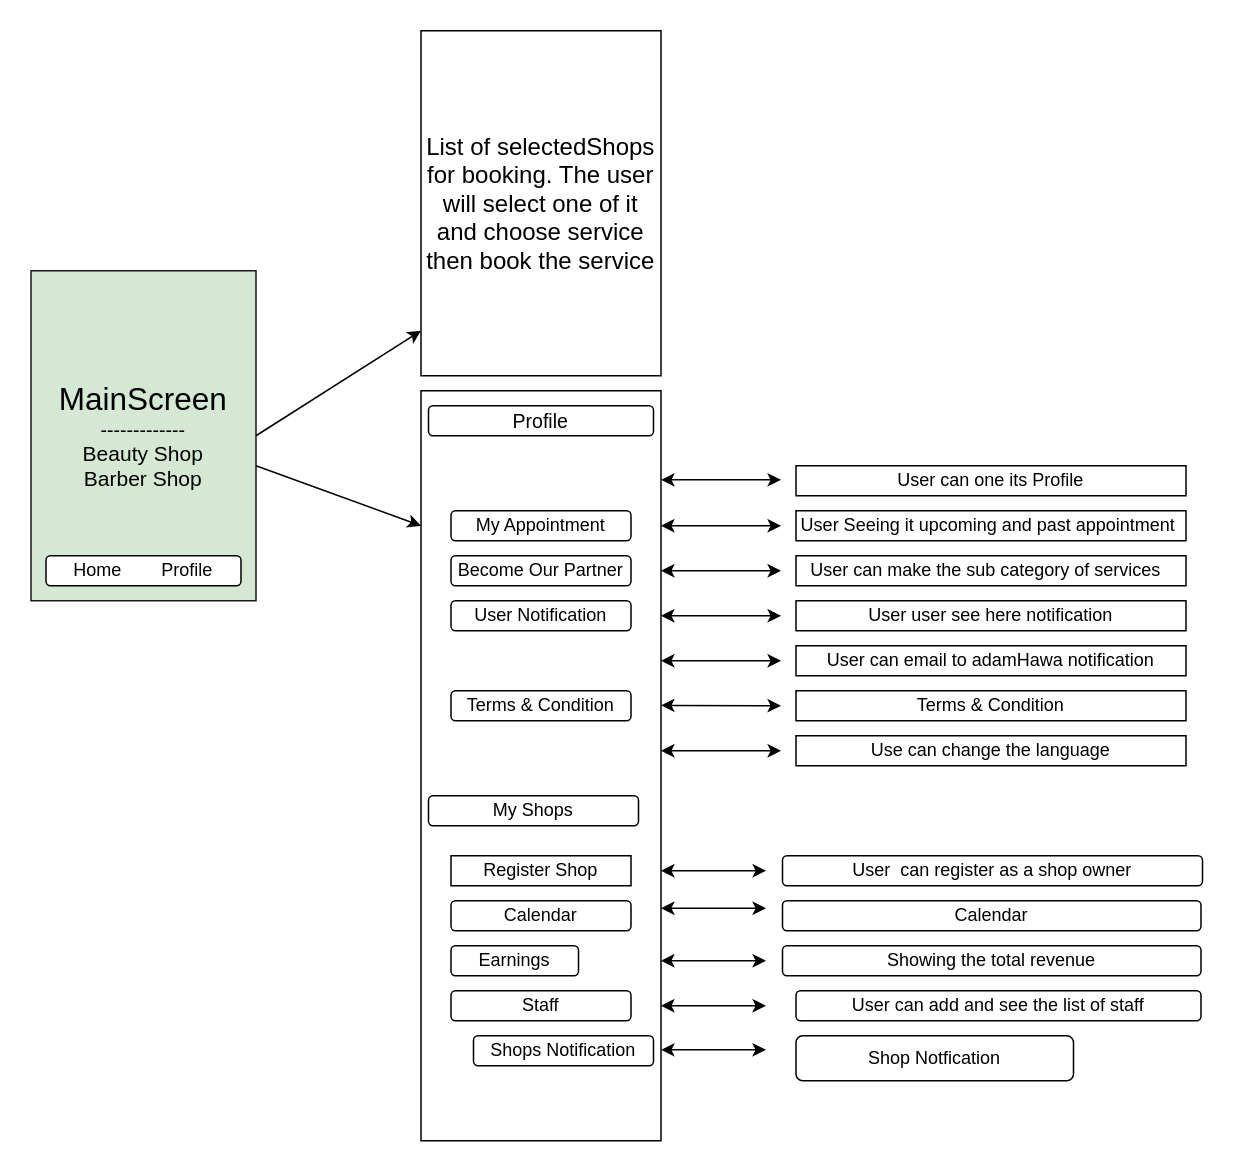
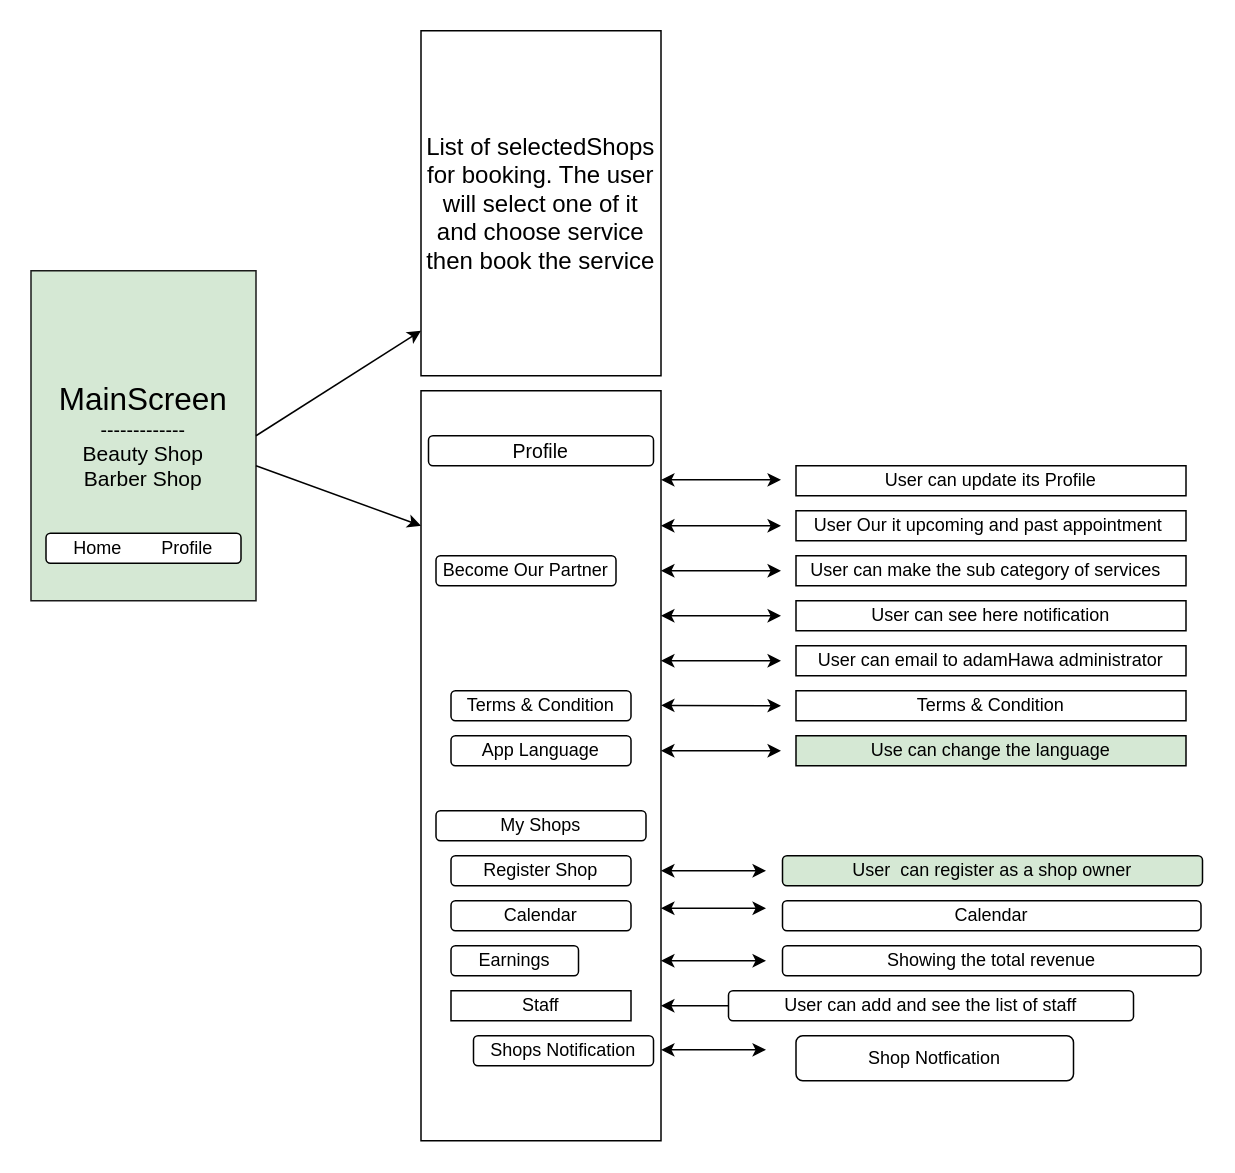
node "Profile": moved (541, 421) -> (541, 451)
node "User can one its Profile": label "User can one its Profile" -> "User can update its Profile"
node "My Appointment": removed
node "User Seeing it upcoming and past appointment": label "User Seeing it upcoming and past appointment" -> "User Our it upcoming and past appointment"
node "Home Profile": moved (143, 571) -> (143, 548)
node "Become Our Partner": moved (541, 571) -> (526, 571)
node "User Notification": removed
node "User user see here notification": label "User user see here notification" -> "User can see here notification"
node "User can email to adamHawa notification": label "User can email to adamHawa notification" -> "User can email to adamHawa administrator"
node "App Language": added
node "Use can change the language": fillcolor #ffffff -> #d5e8d4
node "My Shops": moved (533, 811) -> (541, 826)
node "Register Shop": shape rectangle -> rounded rectangle
node "User can register as a shop owner": fillcolor #ffffff -> #d5e8d4
node "Staff": shape rounded rectangle -> rectangle
node "User can add and see the list of staff": moved (998, 1006) -> (931, 1006)
